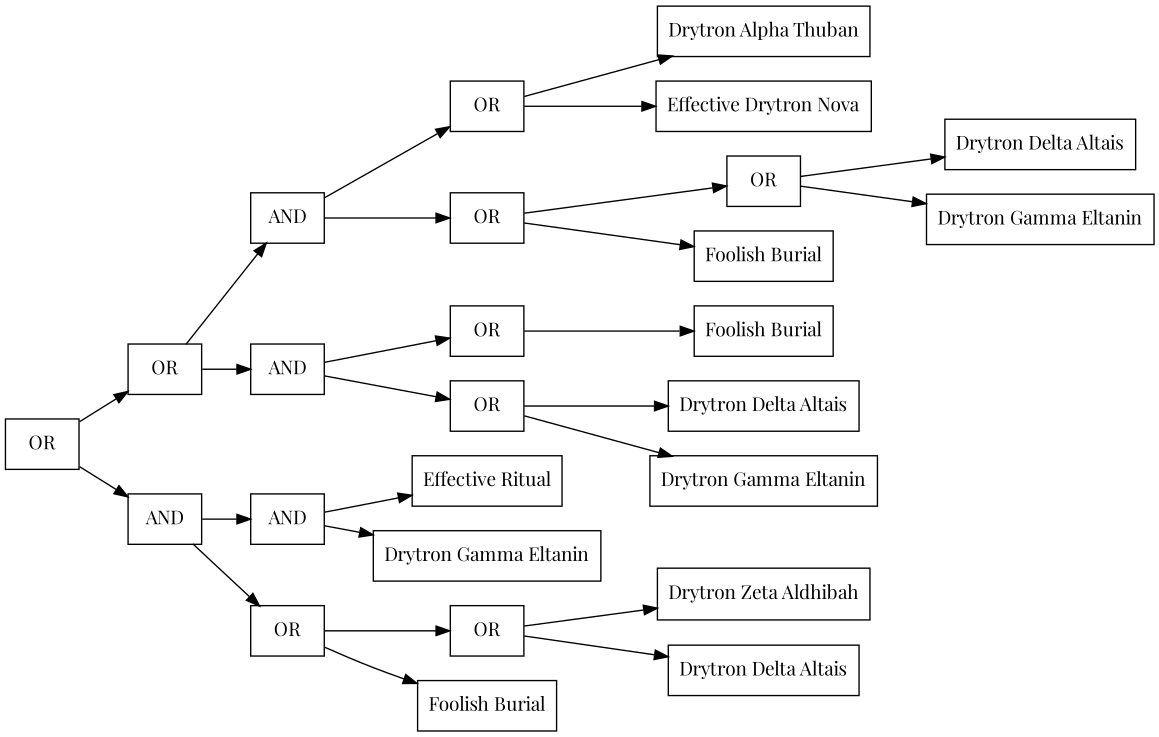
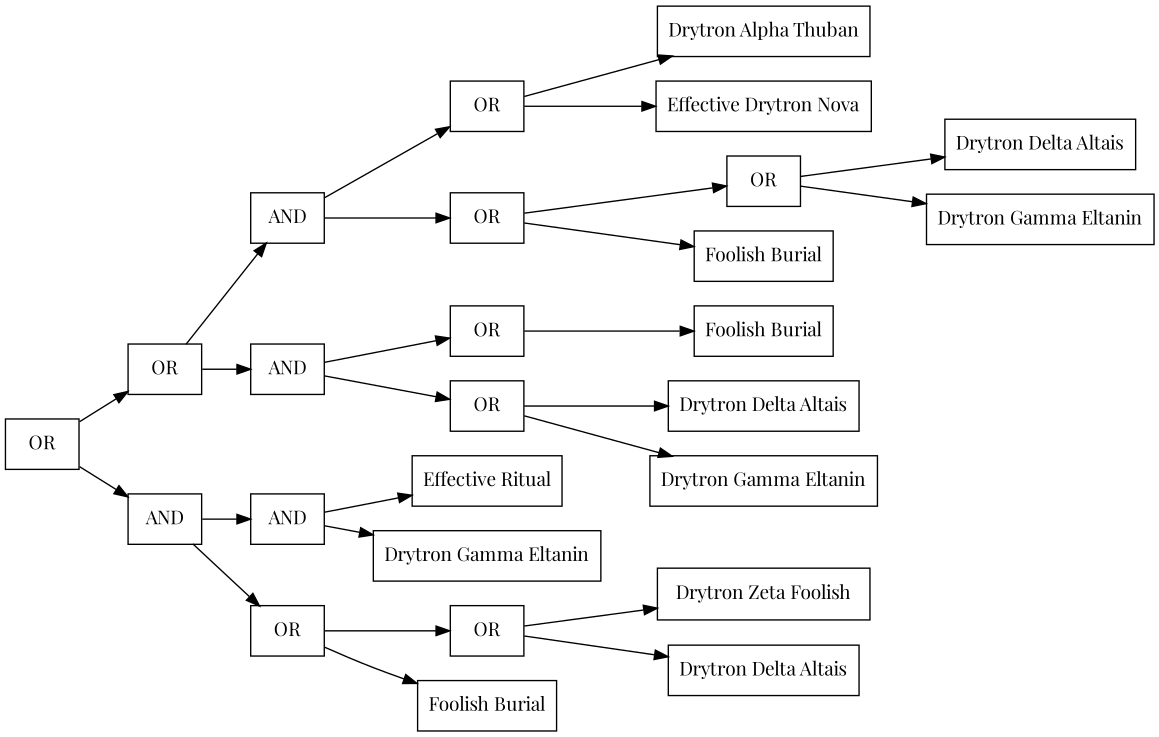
node "Drytron Zeta Aldhibah": label "Drytron Zeta Aldhibah" -> "Drytron Zeta Foolish"
